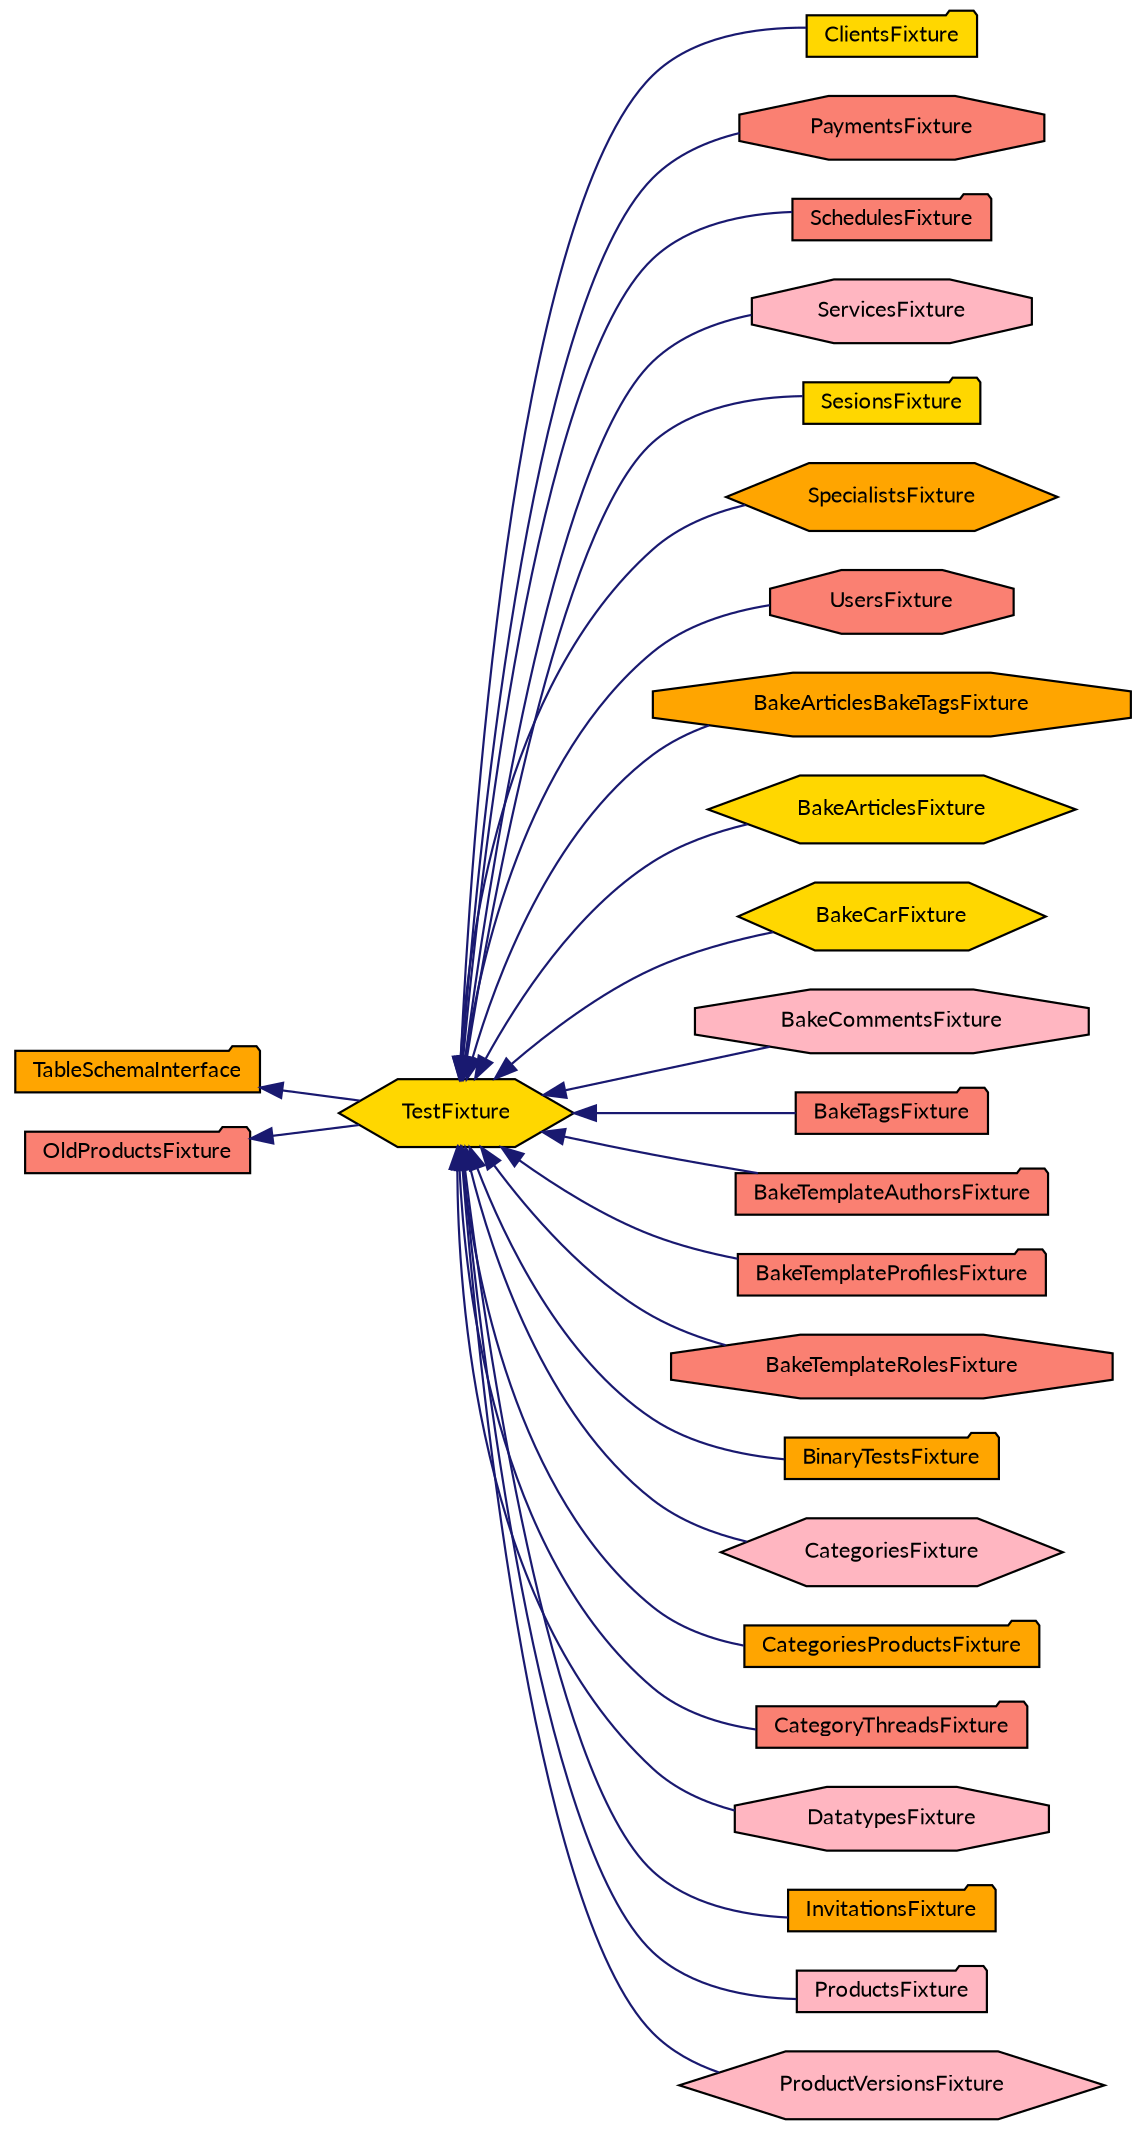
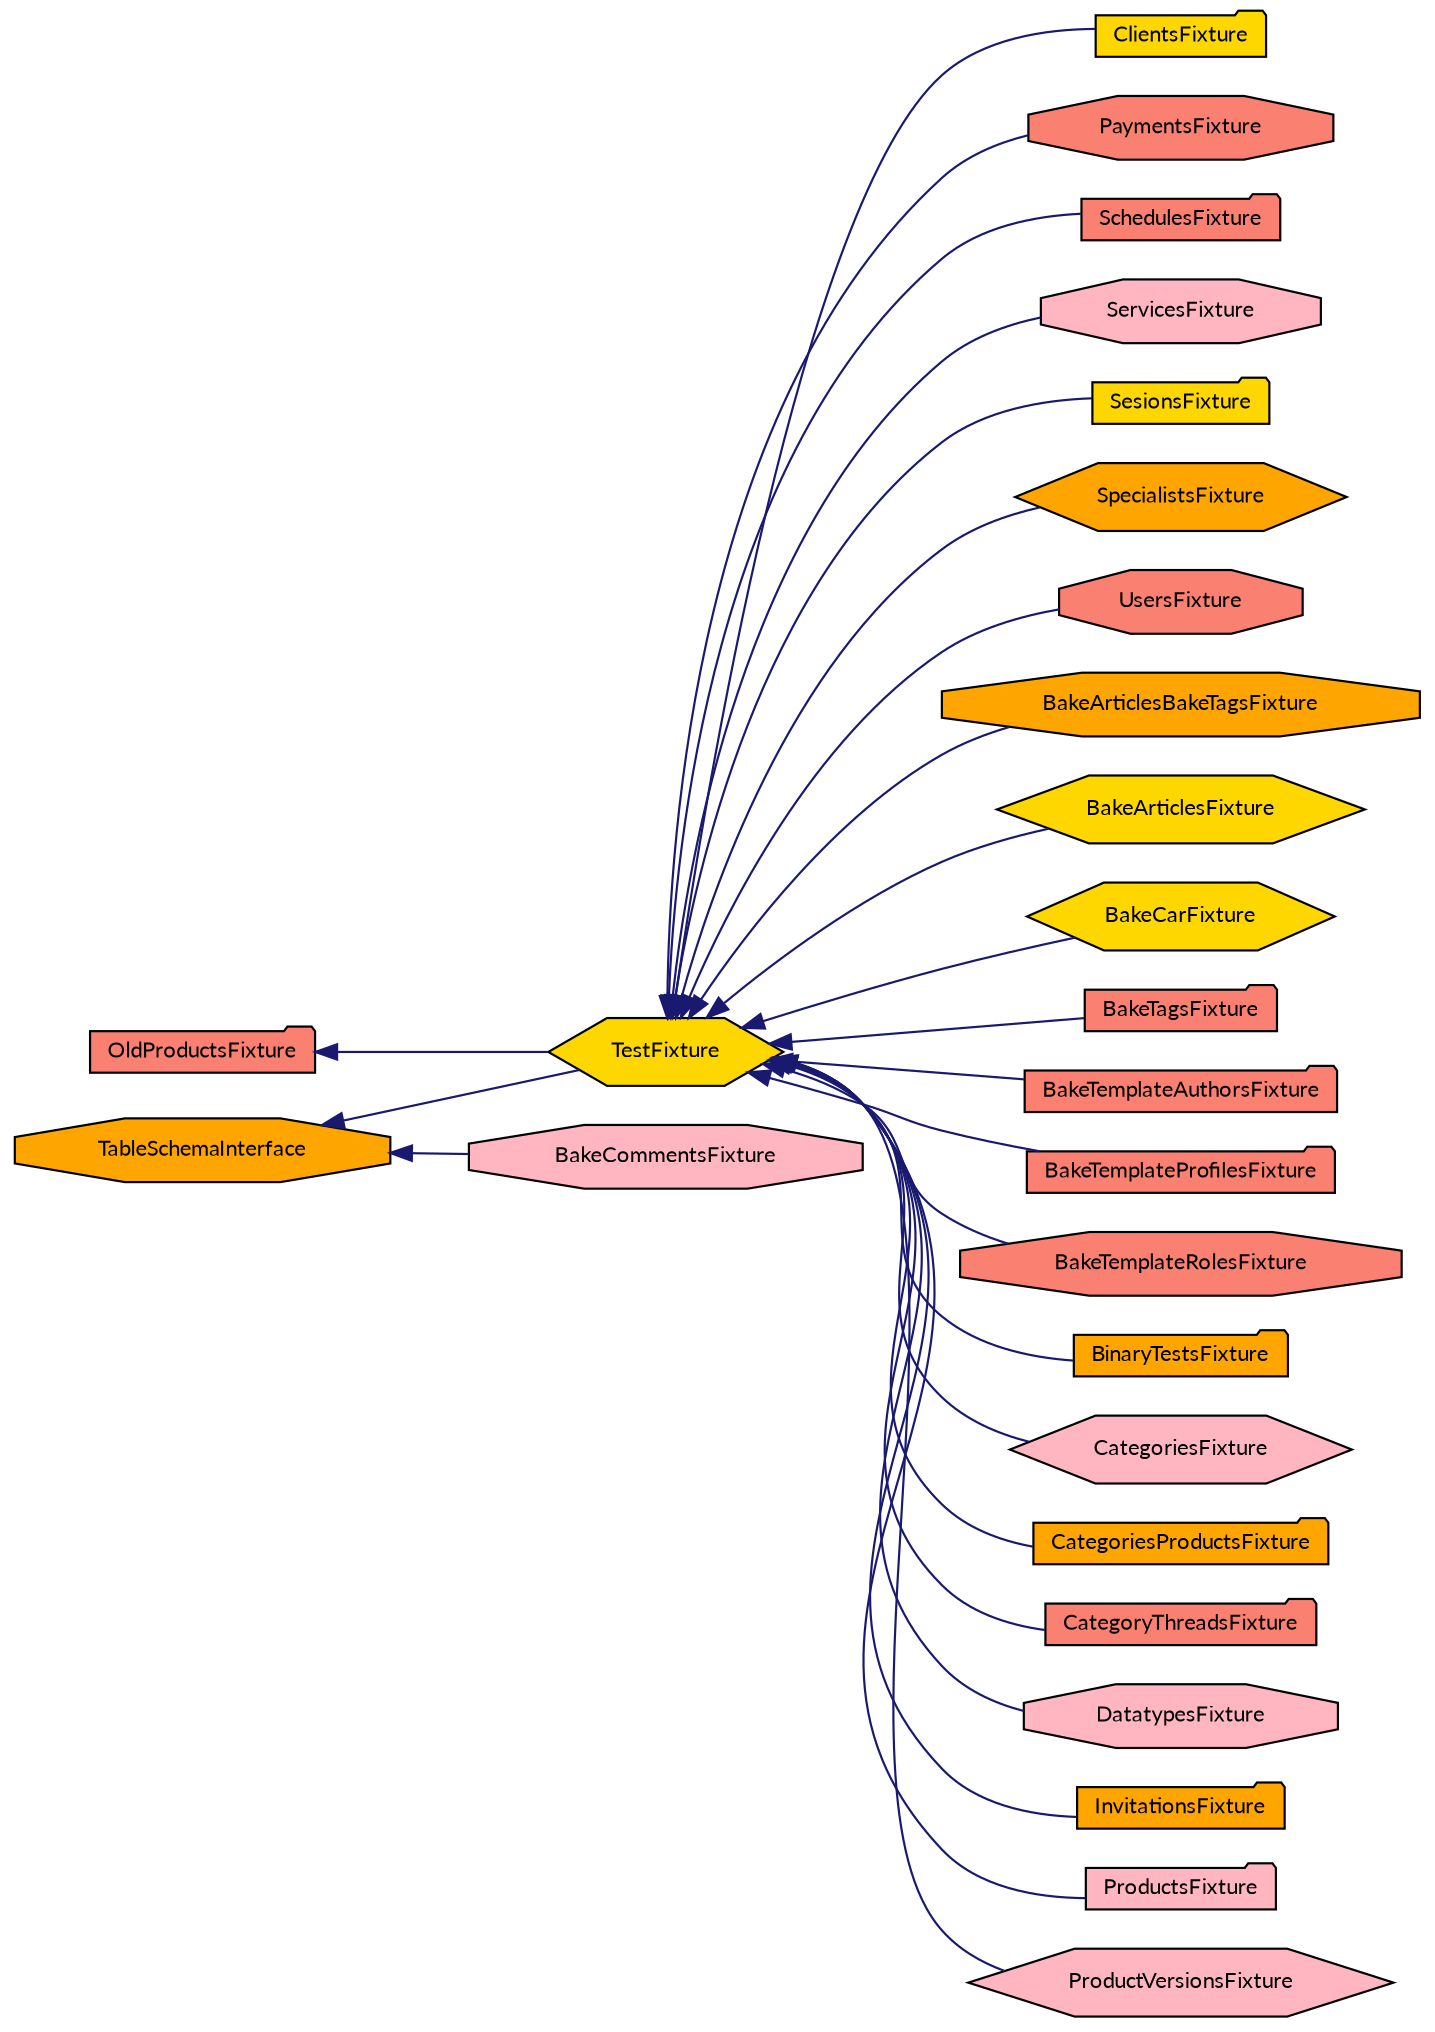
edge "BakeCommentsFixture" -> "TestFixture": now "BakeCommentsFixture" -> "TableSchemaInterface"
node "TableSchemaInterface": shape folder -> octagon
